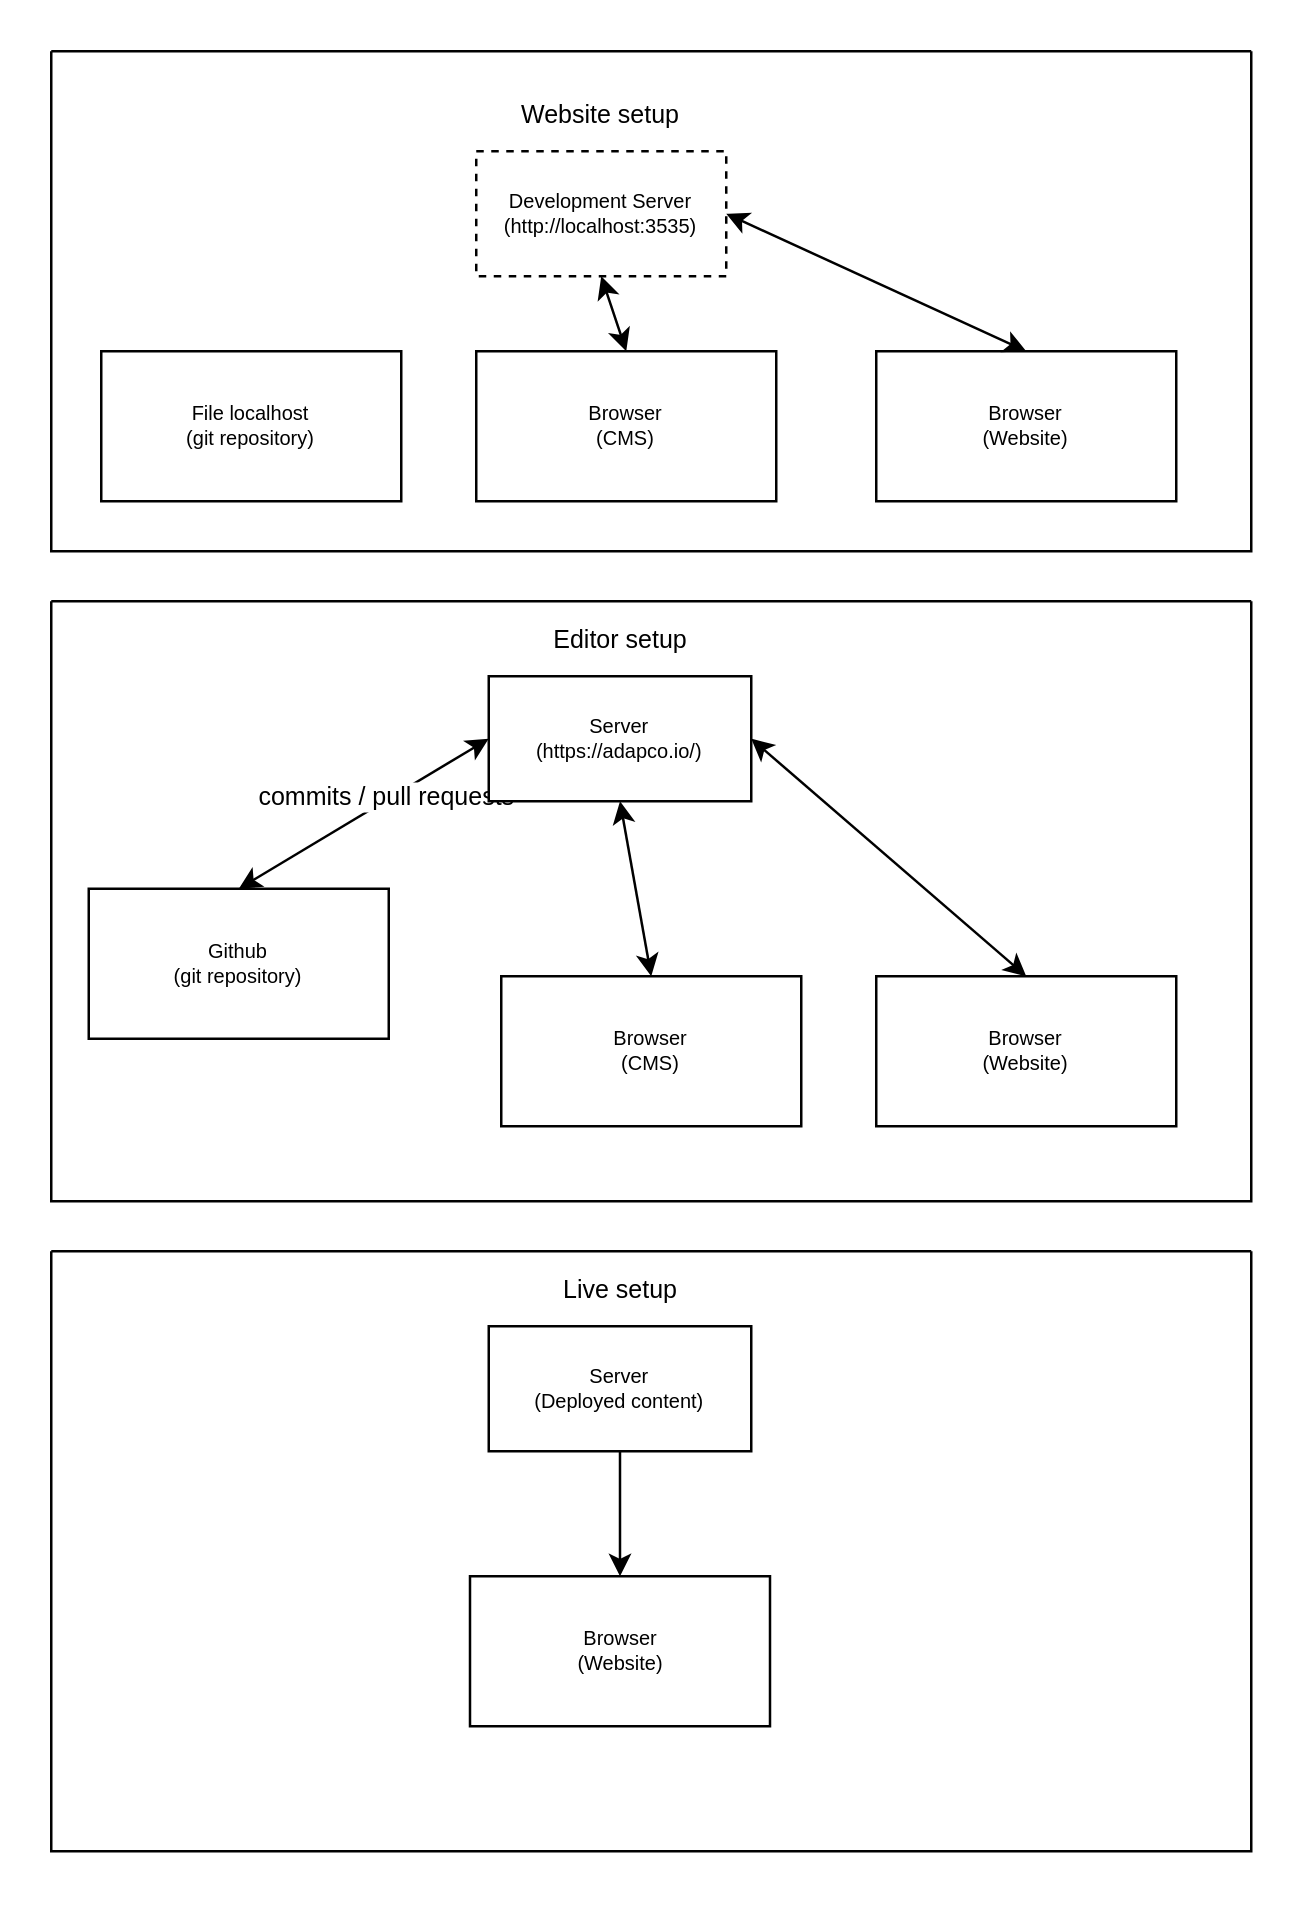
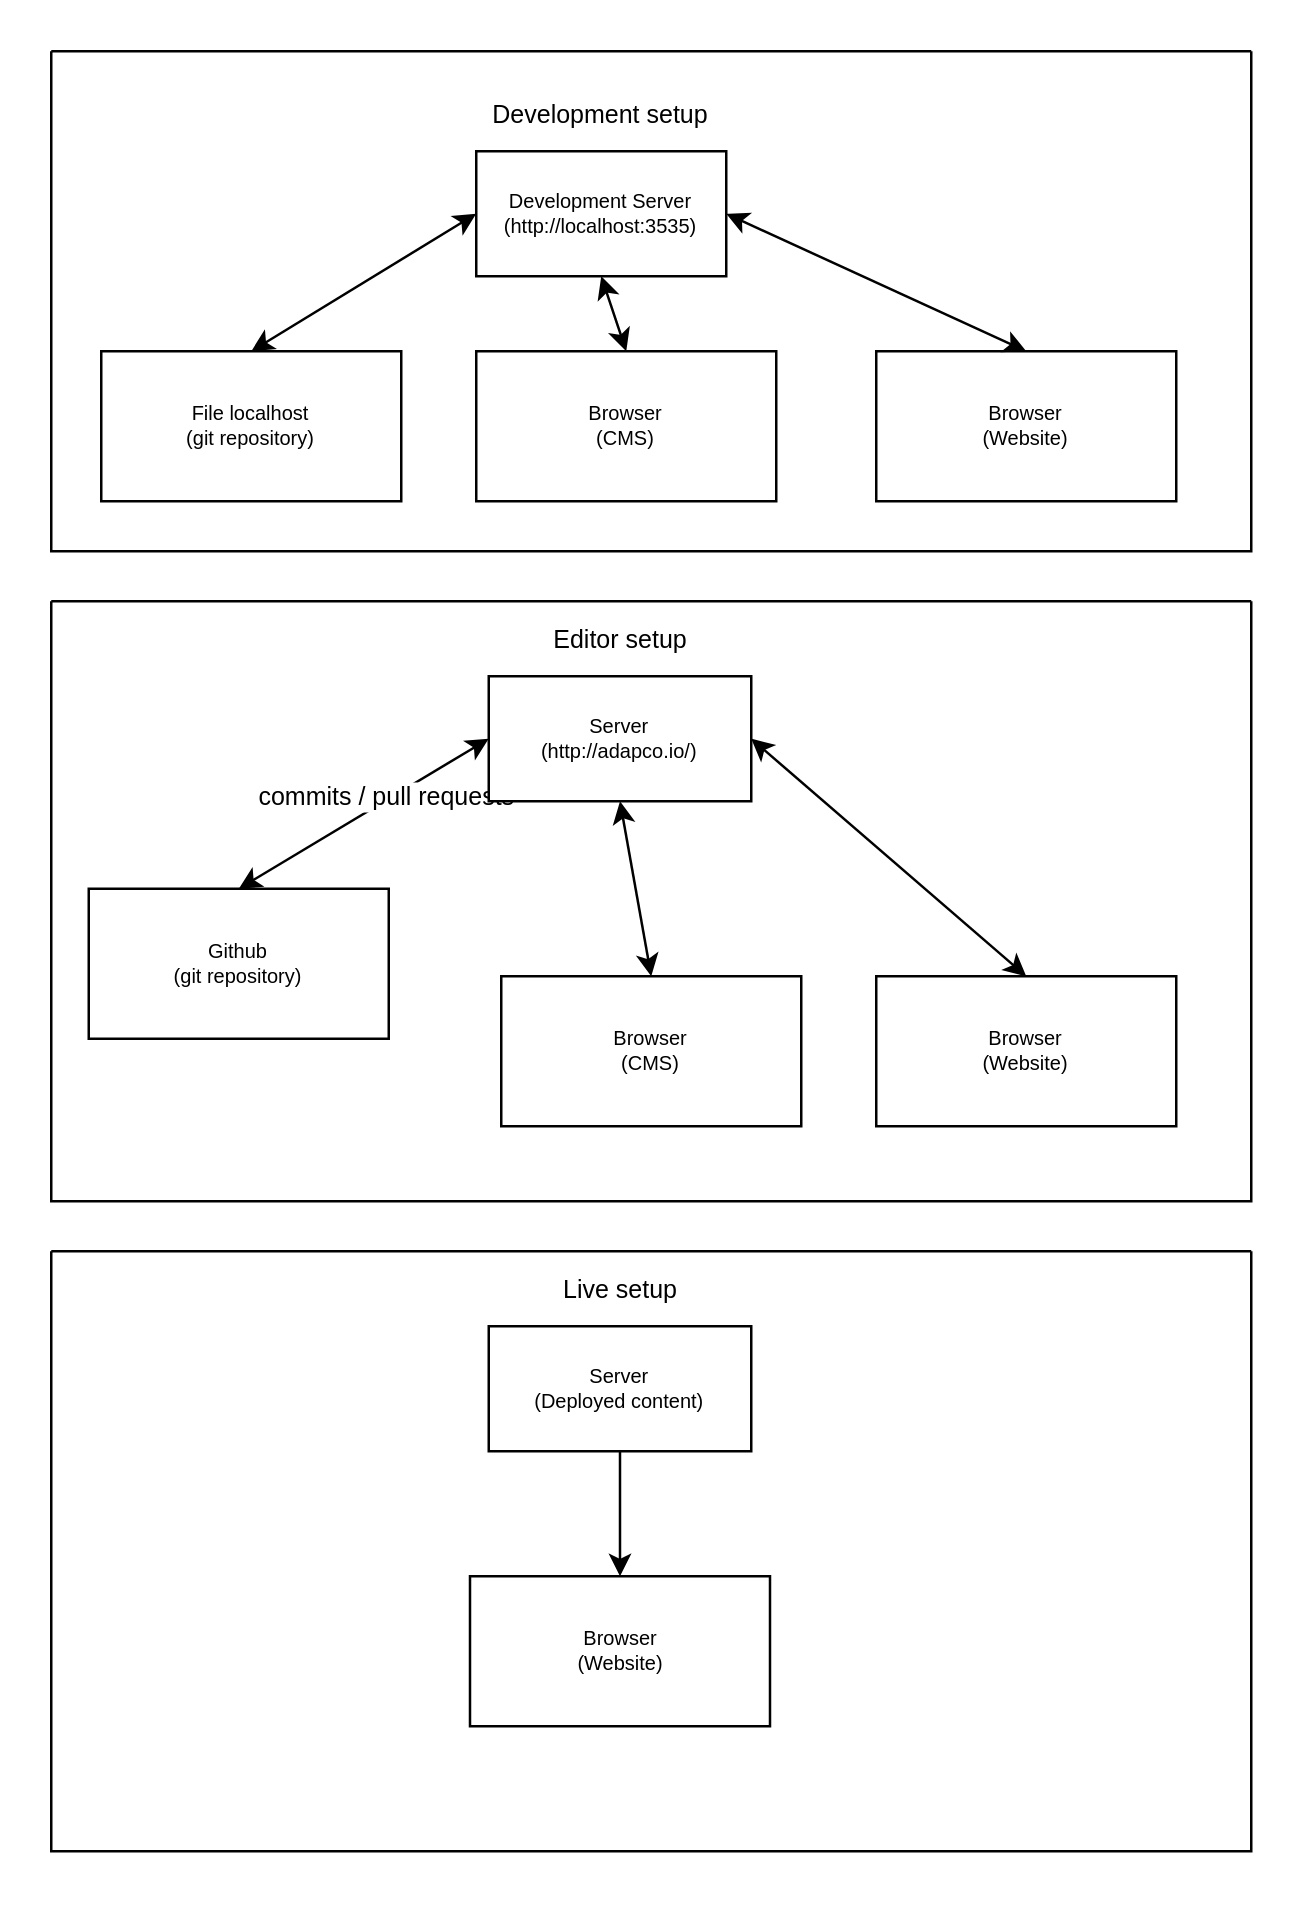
node "Website setup": label "Website setup" -> "Development setup"
node "Development Server(http://localhost:3535)": style dashed -> solid
edge "Development Server(http://localhost:3535)" -- "File localhost (git repository)": added
node "Server(https://adapco.io/)": label "Server(https://adapco.io/)" -> "Server(http://adapco.io/)"
